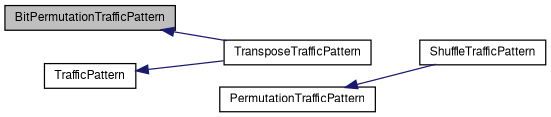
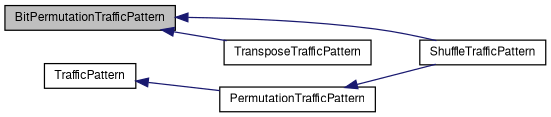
edge "ShuffleTrafficPattern" -> "BitPermutationTrafficPattern": added
edge "TransposeTrafficPattern" -> "TrafficPattern": now "PermutationTrafficPattern" -> "TrafficPattern"
